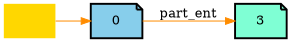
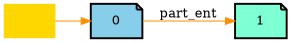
node "3": label "3" -> "1"
